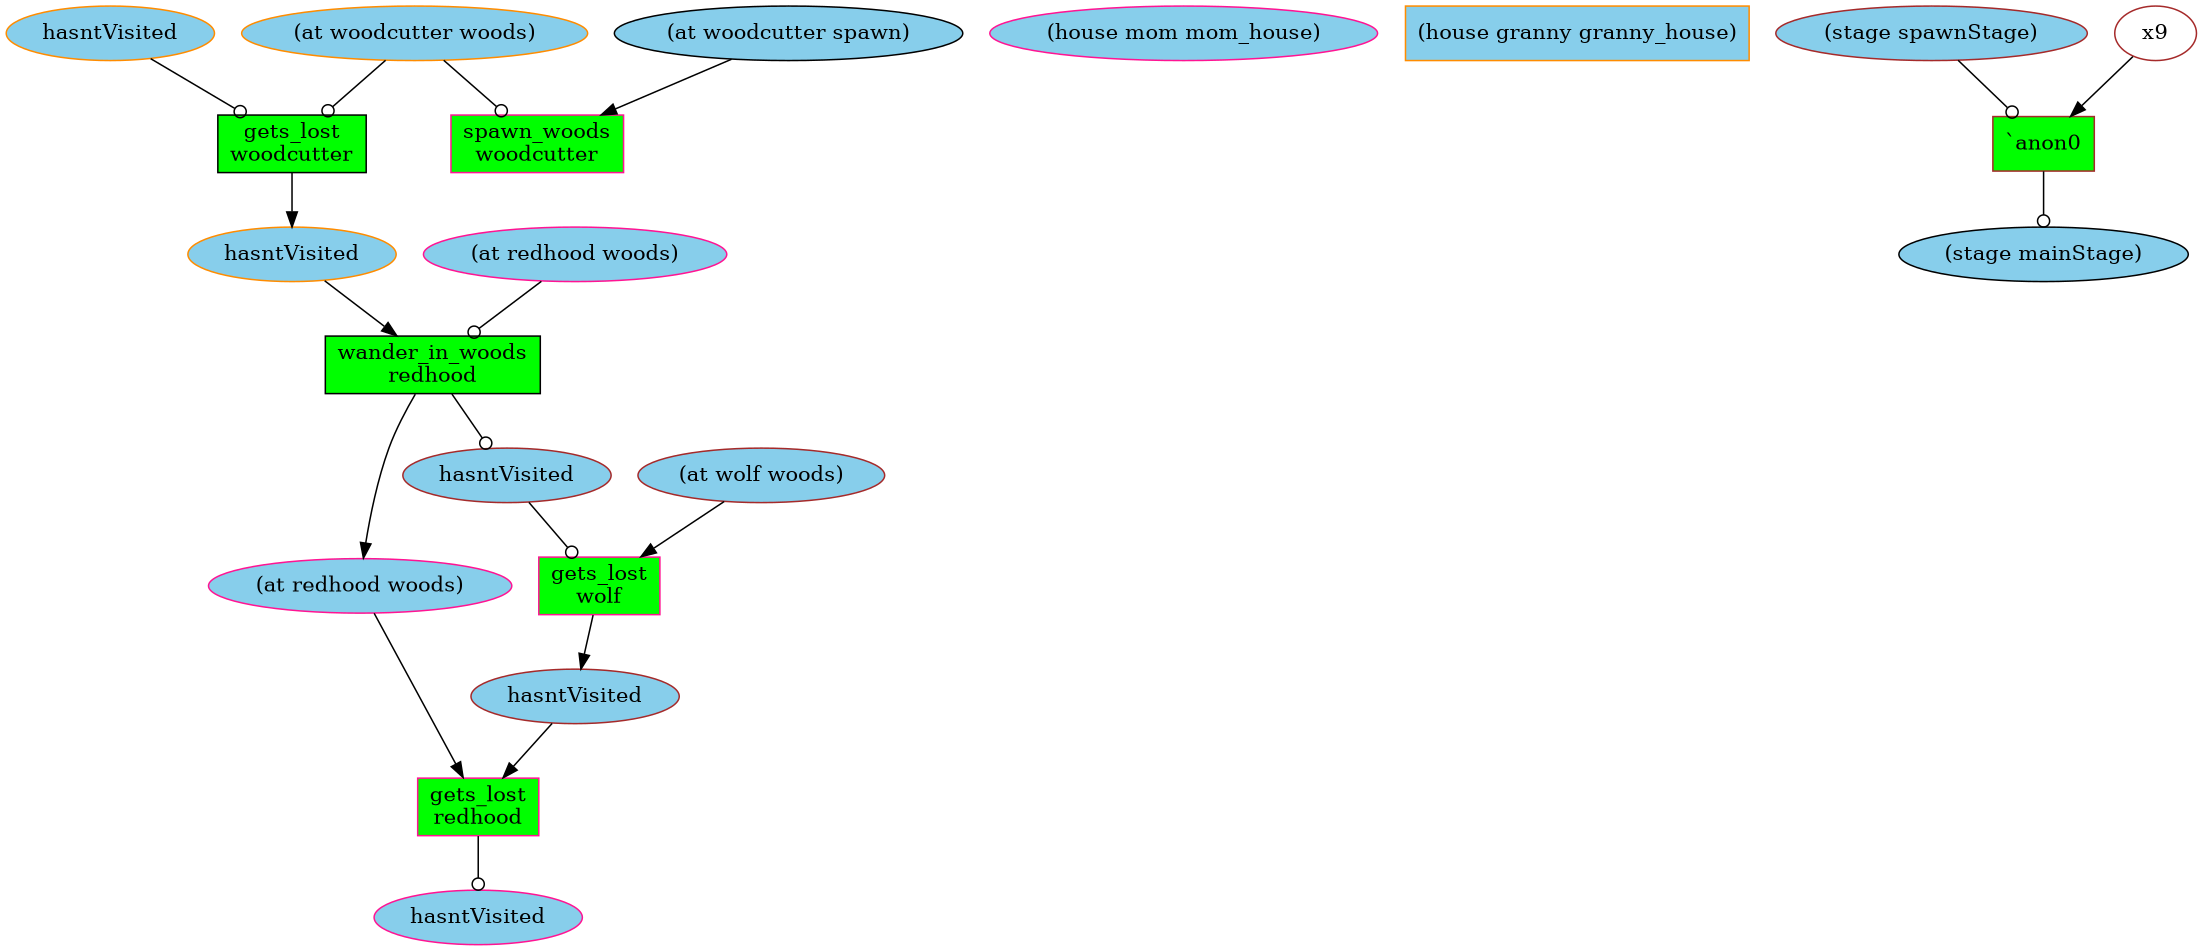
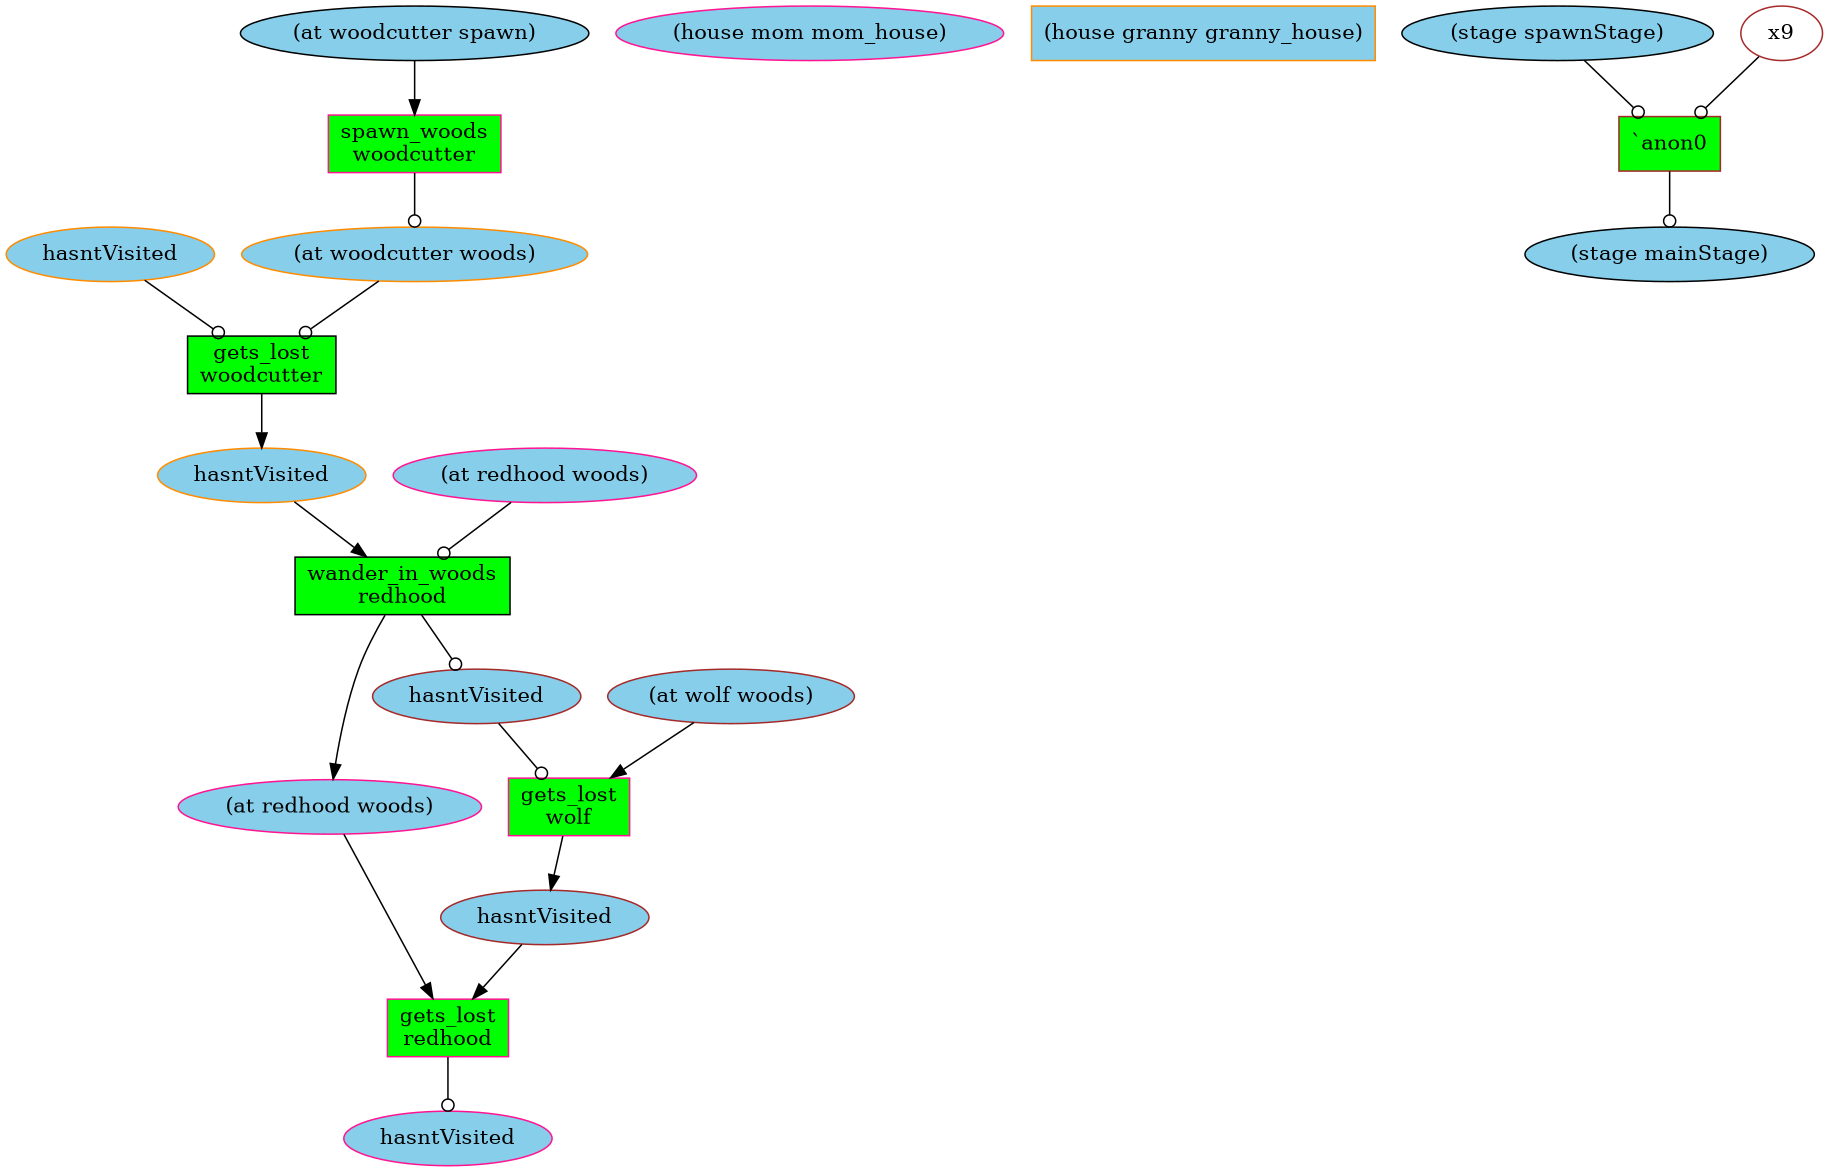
node "(stage spawnStage)": color brown -> black
edge "x9" -> "`anon0": arrowhead normal -> odot
edge "(at woodcutter woods)" -> "spawn_woods woodcutter": reversed
